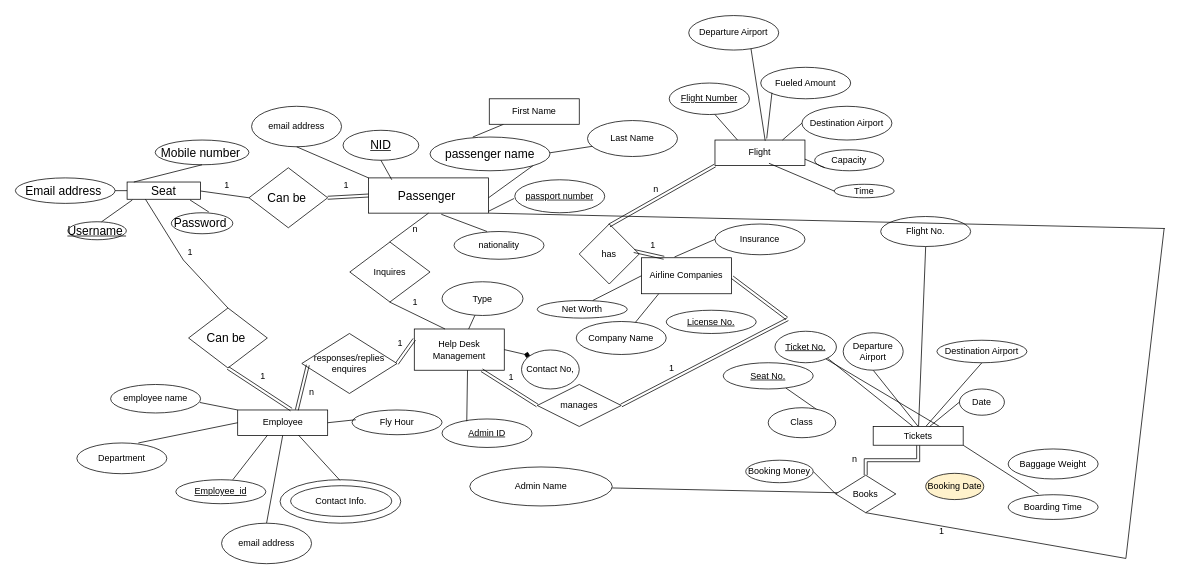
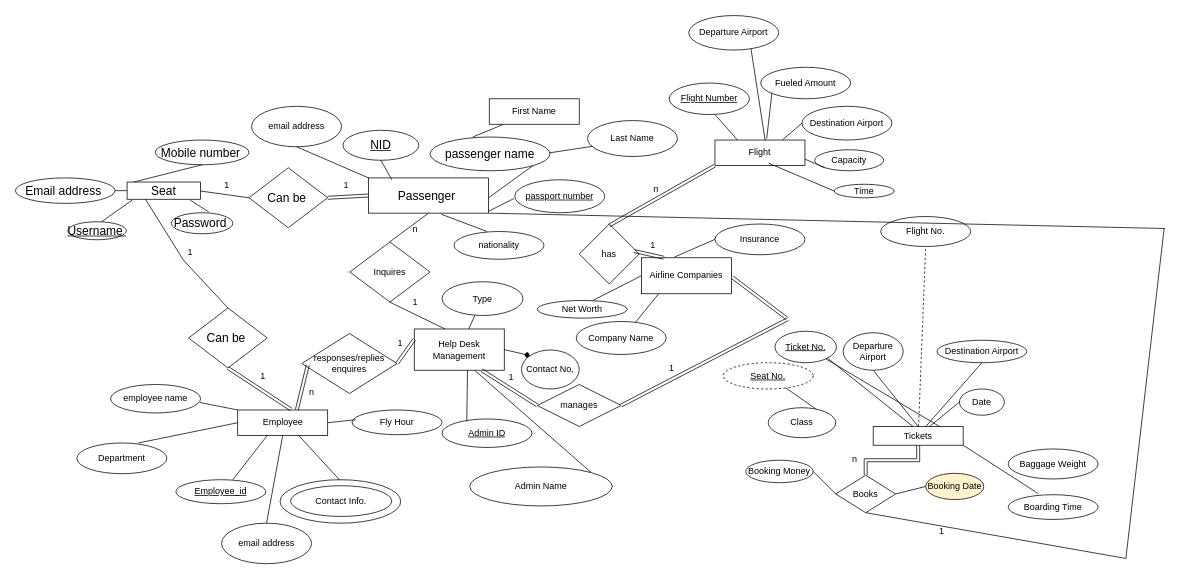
node "License No.": removed
edge "Flight No." -- "Tickets": style solid -> dashed
node "Seat No.": style solid -> dashed
edge "Help Desk Management" -- "Admin Name": added
edge "Admin Name" -- "Books": now "Booking Date" -- "Books"
